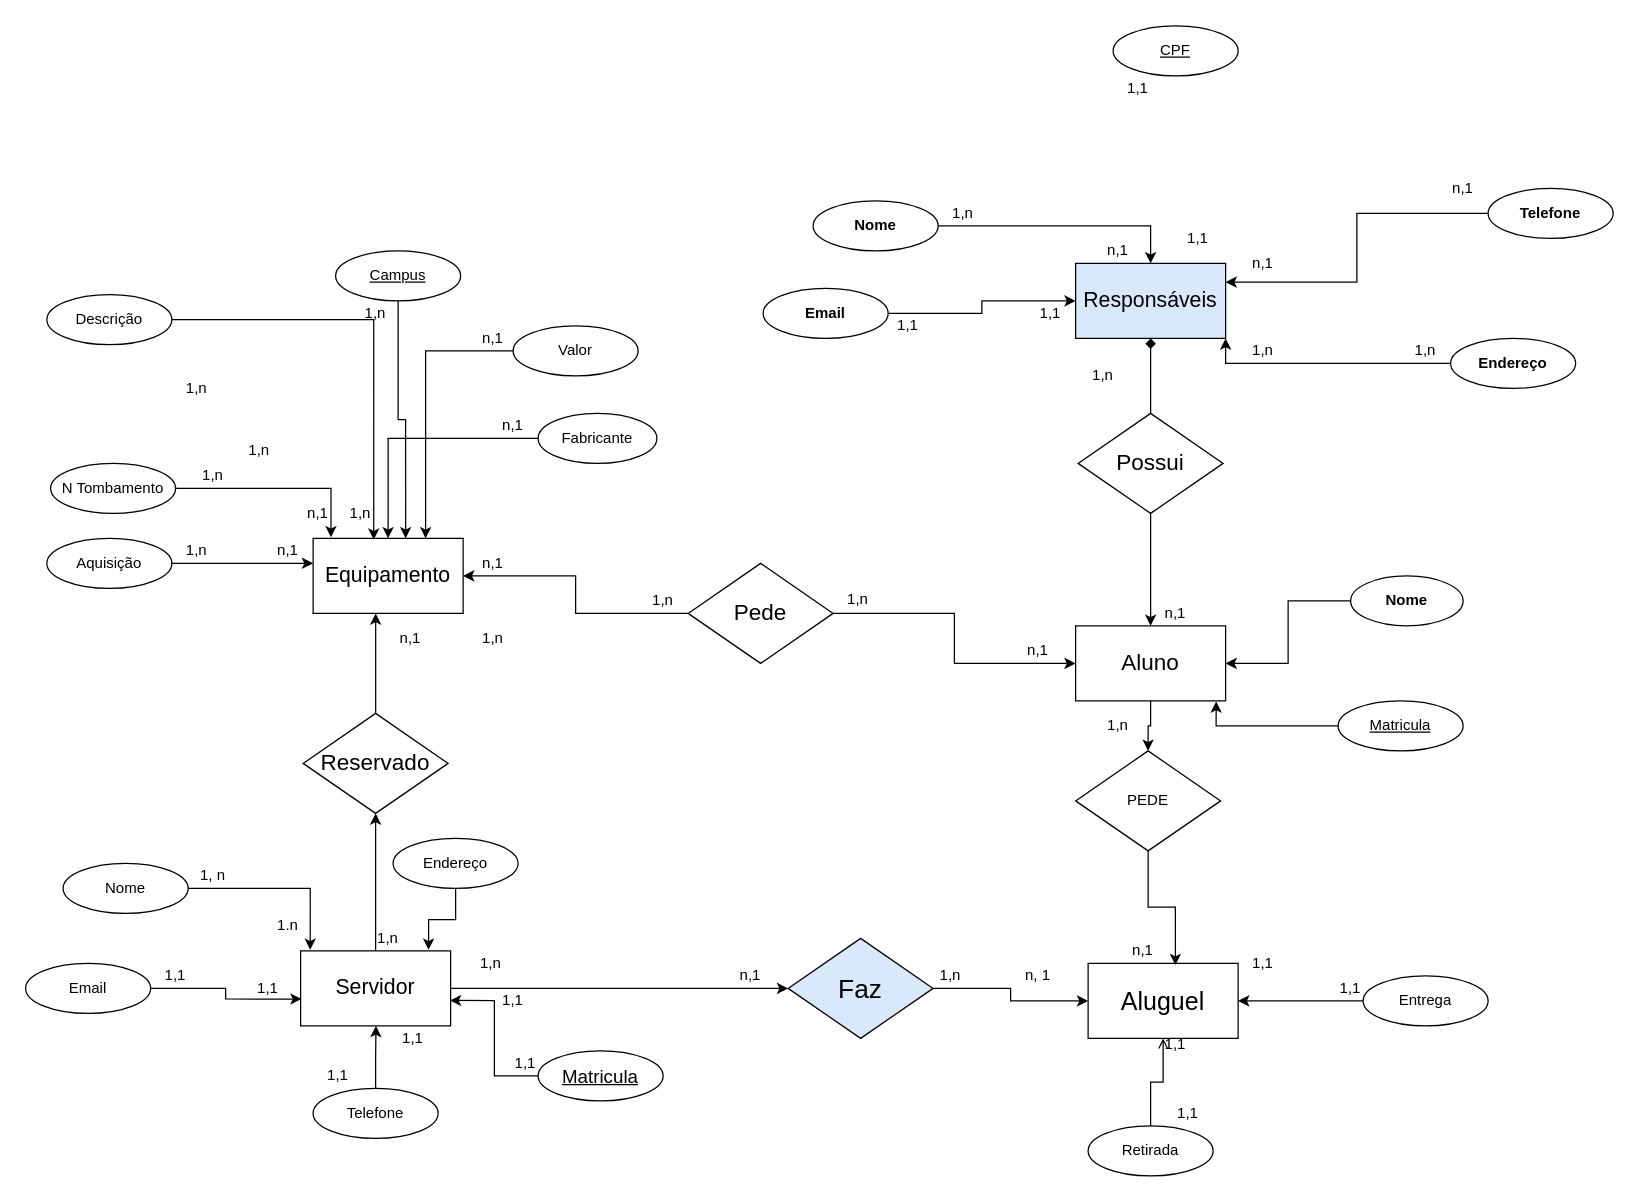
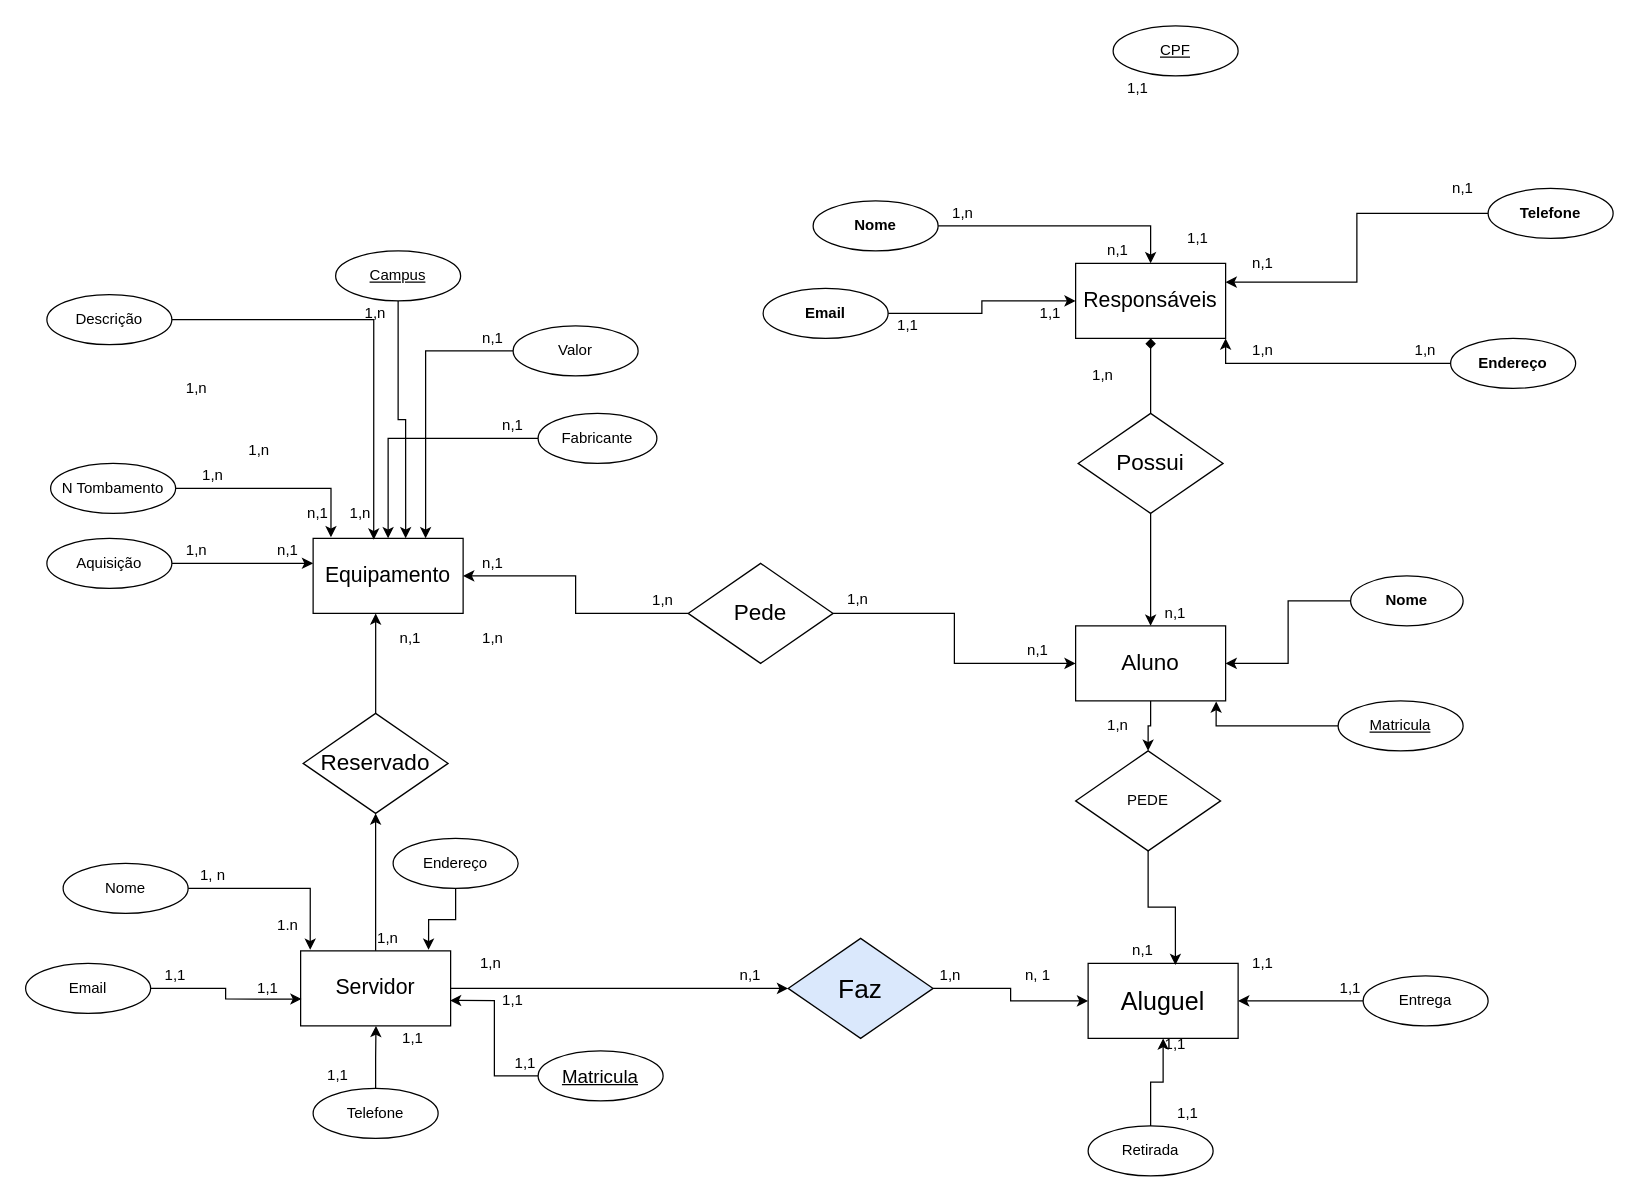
node "Responsáveis": fillcolor #dae8fc -> #ffffff
edge "Retirada" -> "Aluguel": arrowhead open -> classic
